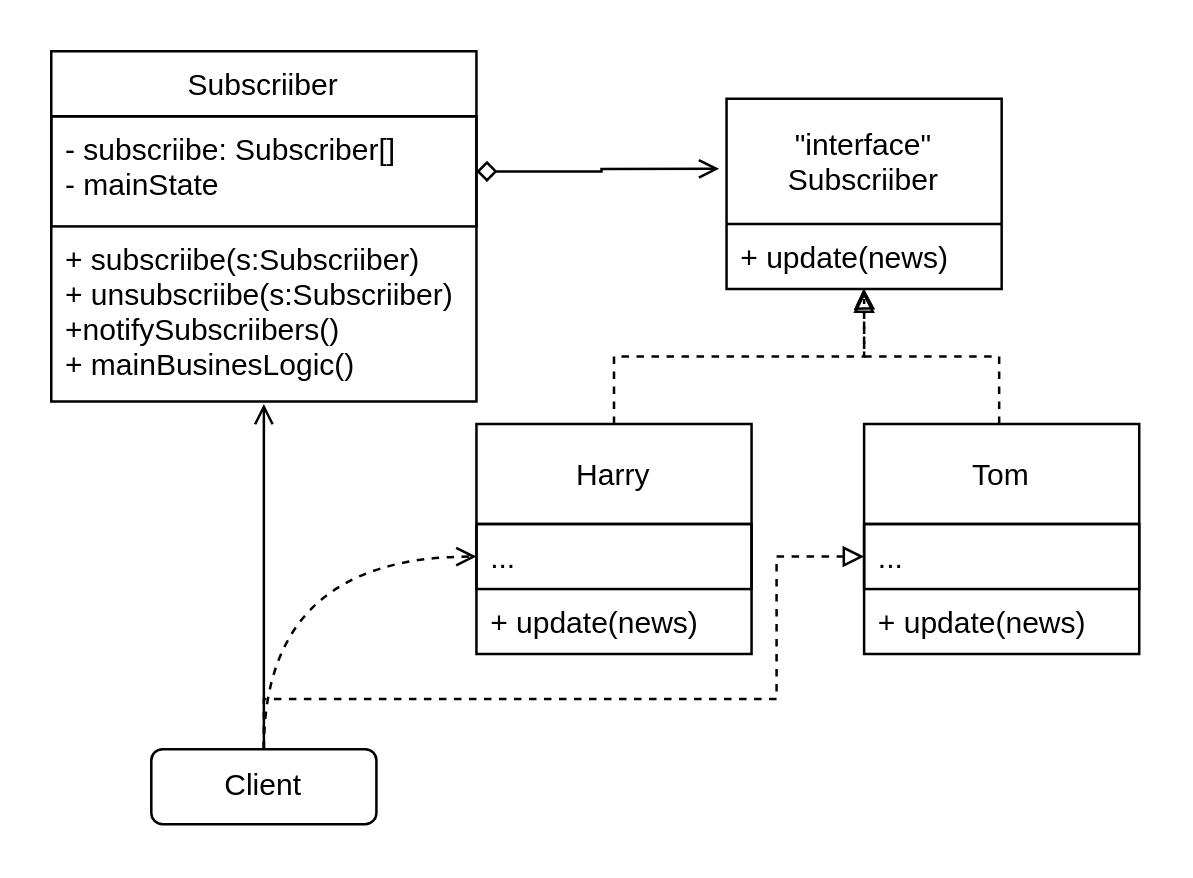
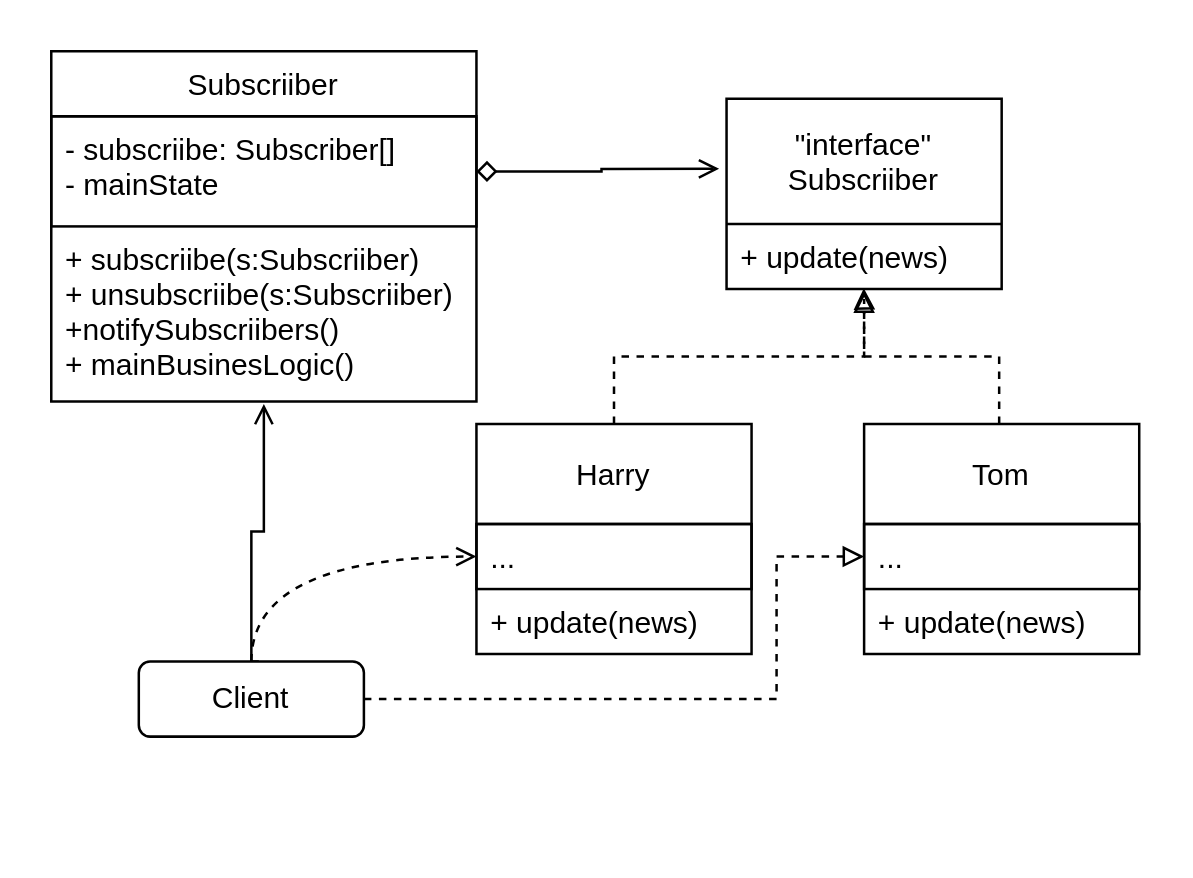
node "Client": moved (264, 786) -> (251, 699)
